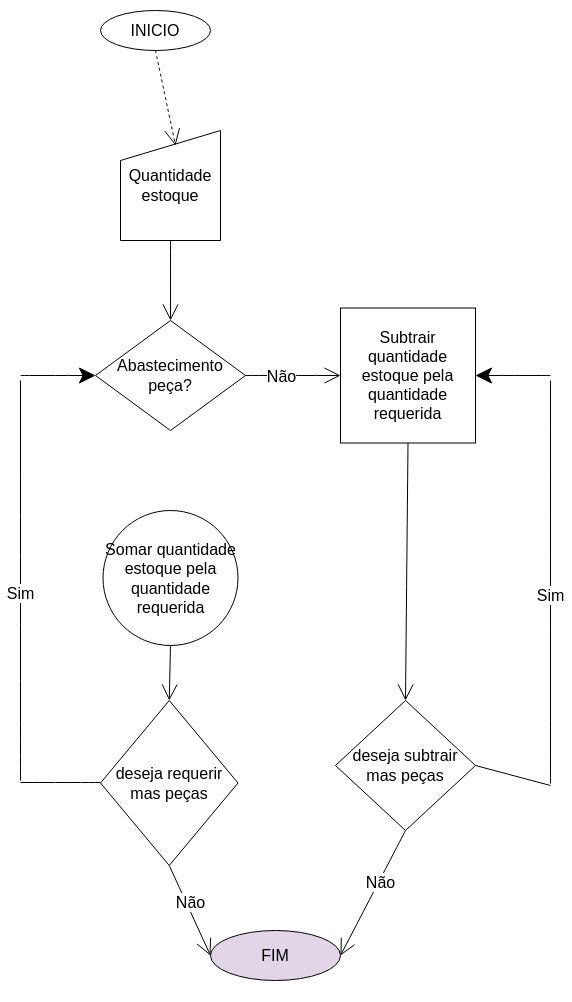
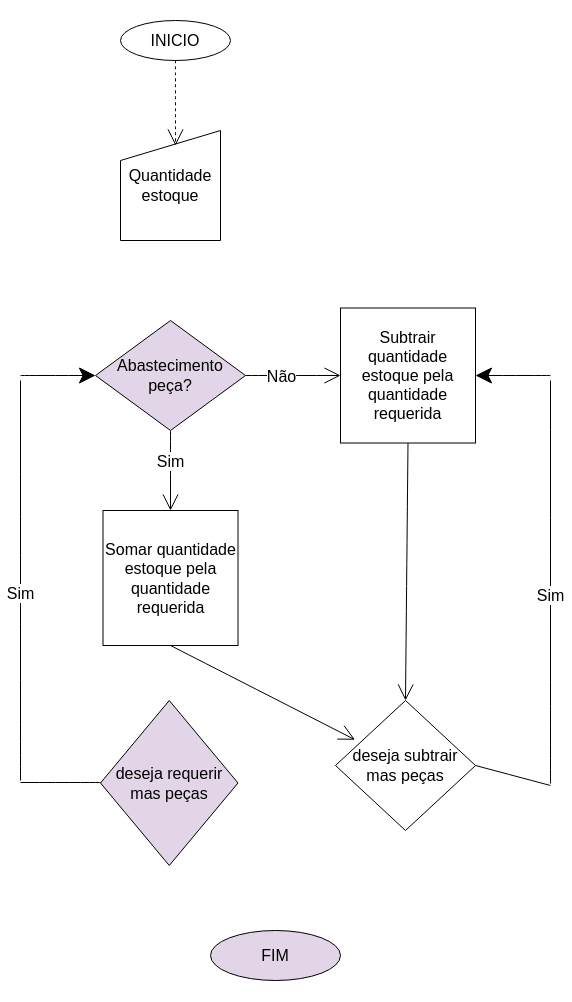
node "INICIO": moved (156, 31) -> (176, 41)
edge "Quantidade estoque" -> "Abastecimento peça?": removed
node "Abastecimento peça?": fillcolor #ffffff -> #e1d5e7
edge "Abastecimento peça?" -> "Somar quantidade estoque pela quantidade requerida": added, label "Sim"
node "Somar quantidade estoque pela quantidade requerida": shape ellipse -> rectangle
edge "Somar quantidade estoque pela quantidade requerida" -> "deseja requerir mas peças": now "Somar quantidade estoque pela quantidade requerida" -> "deseja subtrair mas peças"
node "deseja requerir mas peças": fillcolor #ffffff -> #e1d5e7
edge "deseja subtrair mas peças" -> "FIM": removed, label "Não"
edge "deseja requerir mas peças" -> "FIM": removed, label "Não"
